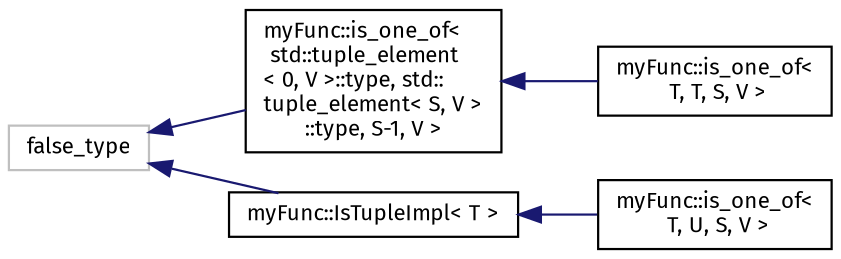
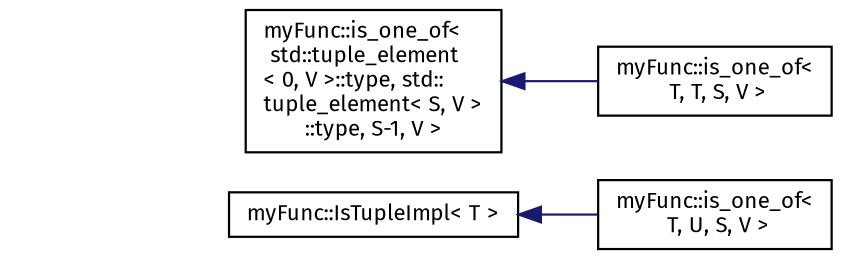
node "false_type": removed
